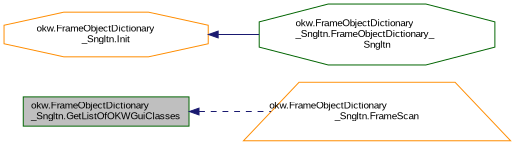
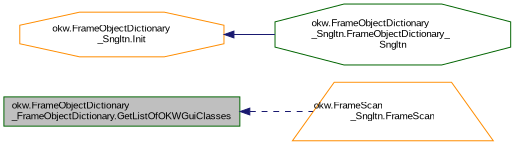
node "okw.FrameObjectDictionary _Sngltn.GetListOfOKWGuiClasses": label "okw.FrameObjectDictionary _Sngltn.GetListOfOKWGuiClasses" -> "okw.FrameObjectDictionary _FrameObjectDictionary.GetListOfOKWGuiClasses"
node "okw.FrameObjectDictionary _Sngltn.FrameScan": label "okw.FrameObjectDictionary _Sngltn.FrameScan" -> "okw.FrameScan _Sngltn.FrameScan"
